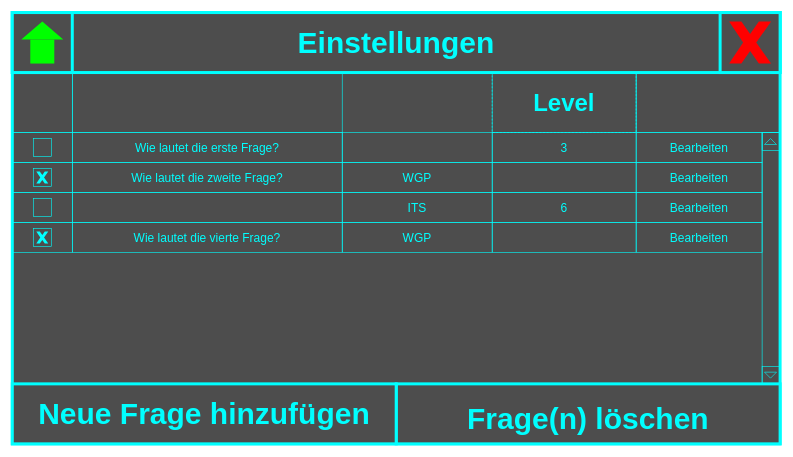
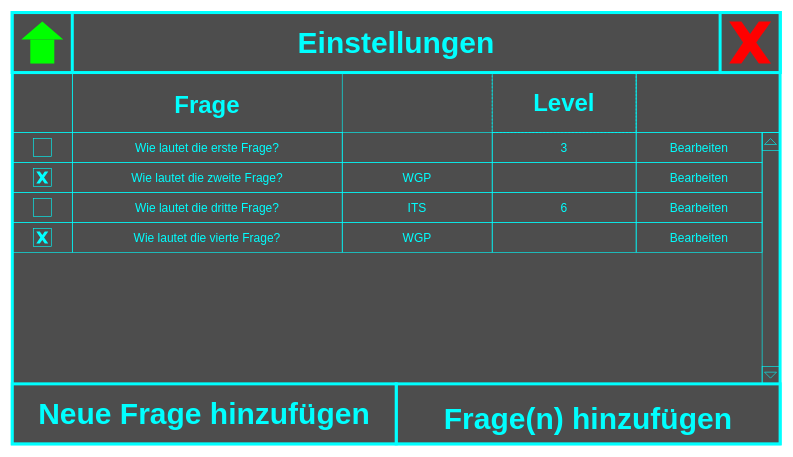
node "Frage": added
node "Wie lautet die dritte Frage?": added
node "Frage(n) löschen": label "Frage(n) löschen" -> "Frage(n) hinzufügen"
